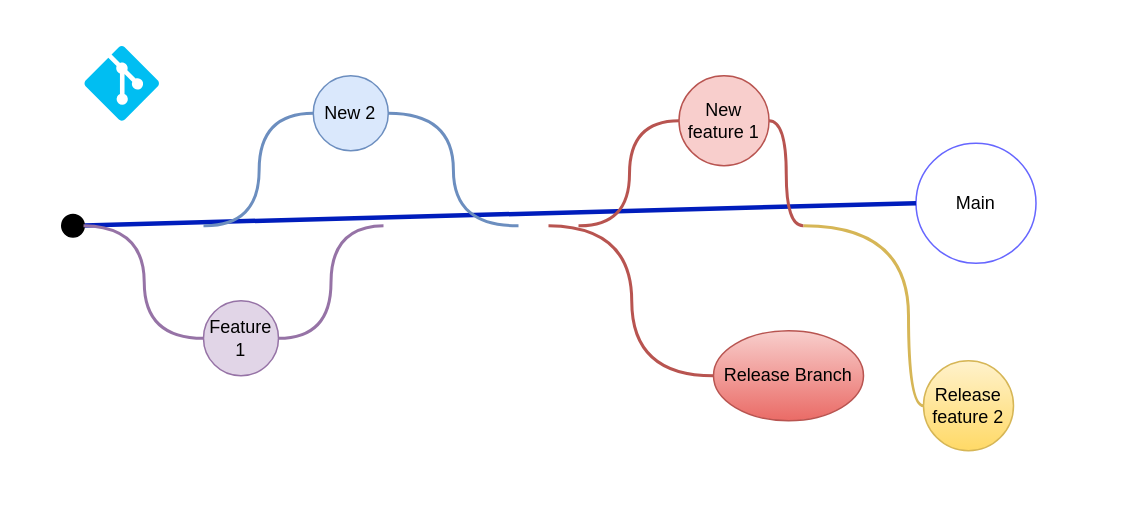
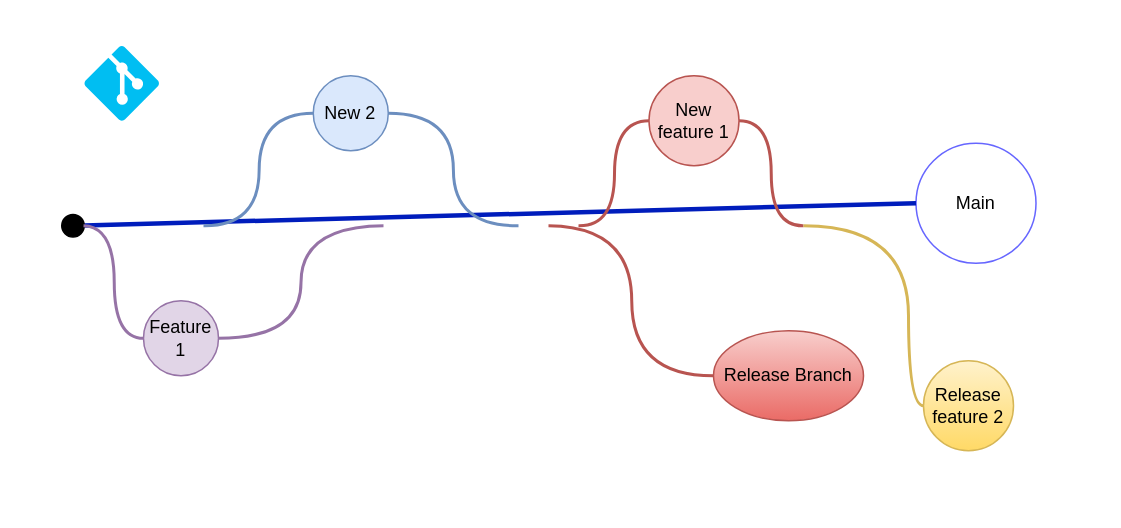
node "New feature 1": moved (724, 121) -> (694, 121)
node "Feature 1": moved (241, 338) -> (181, 338)
